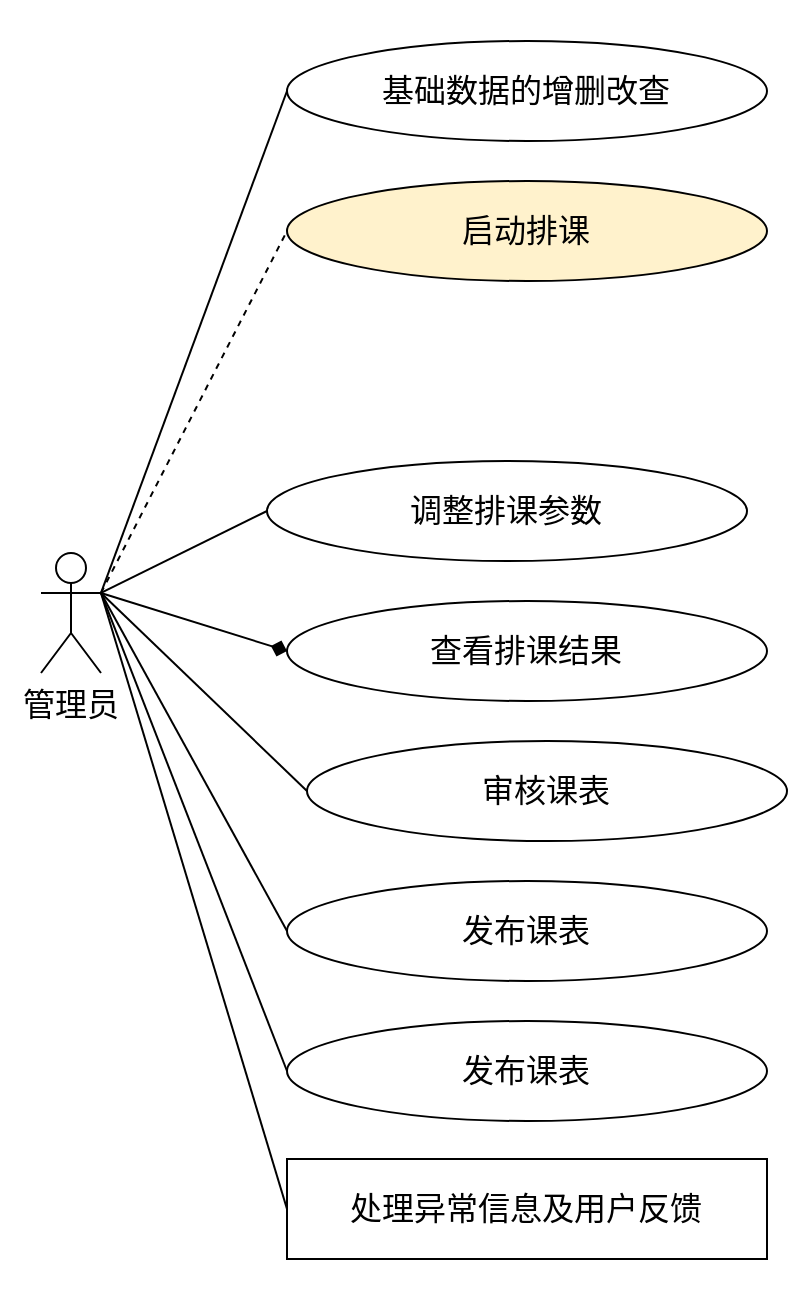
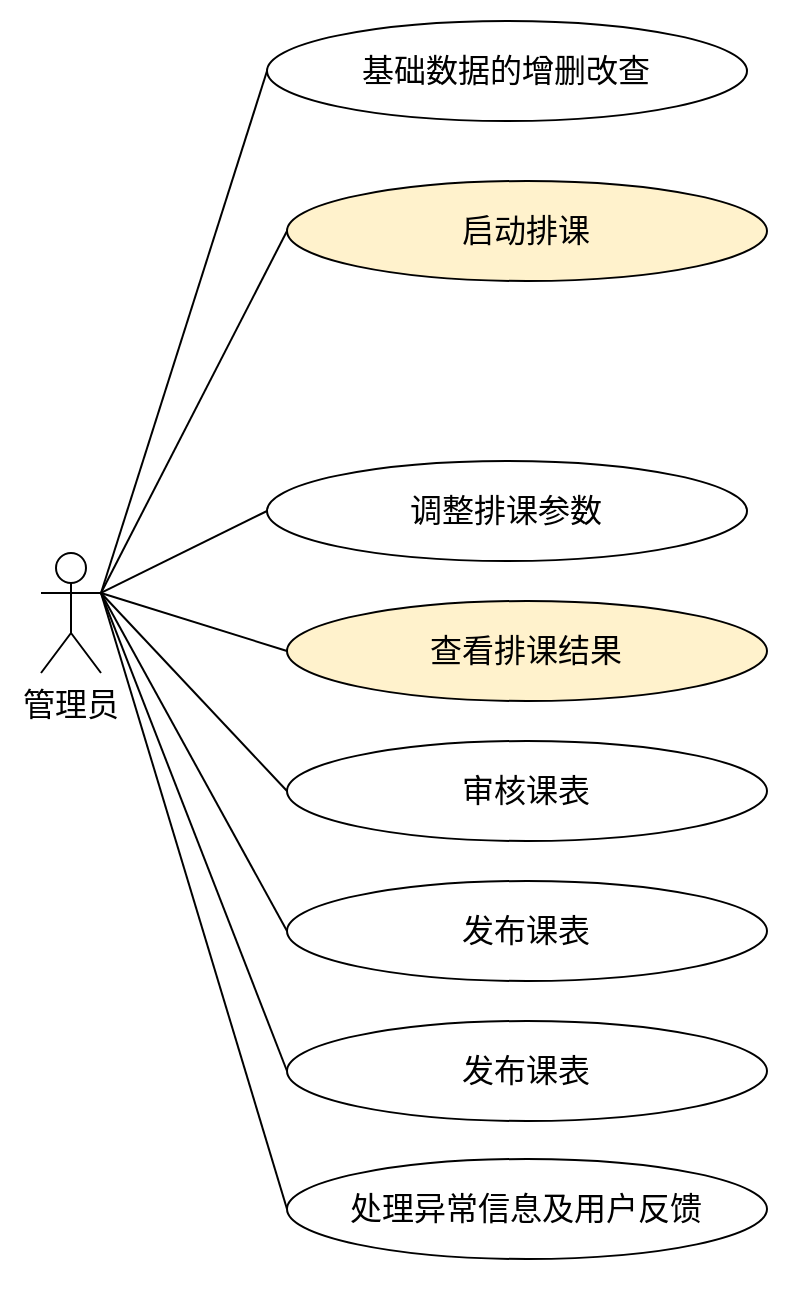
node "基础数据的增删改查": moved (527, 91) -> (507, 71)
edge "启动排课" -- "管理员": style dashed -> solid
edge "管理员" -> "查看排课结果": arrowhead diamond -> none
node "查看排课结果": fillcolor #ffffff -> #fff2cc
node "审核课表": moved (547, 791) -> (527, 791)
node "处理异常信息及用户反馈": shape rectangle -> ellipse
